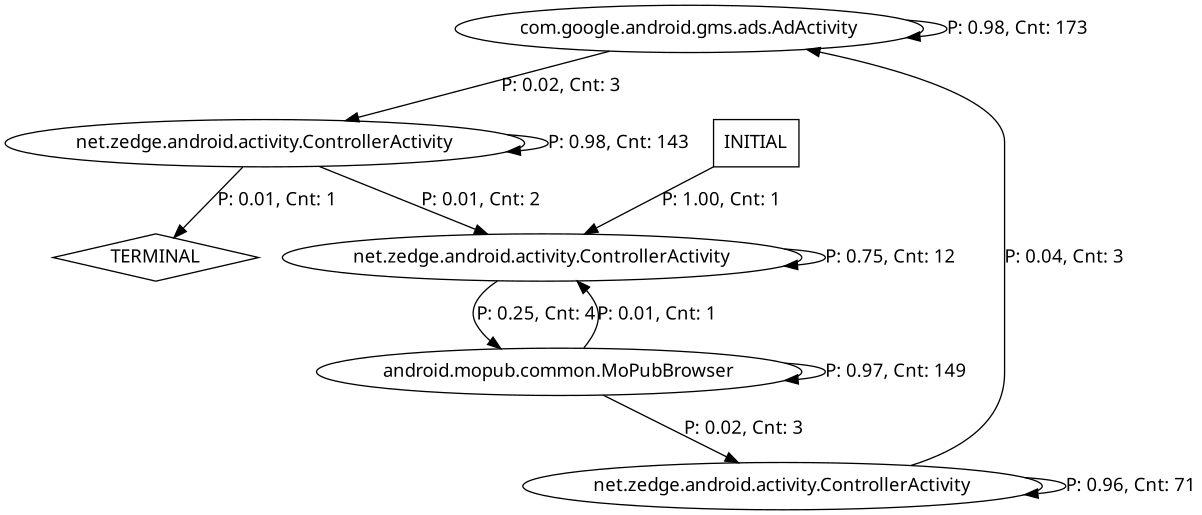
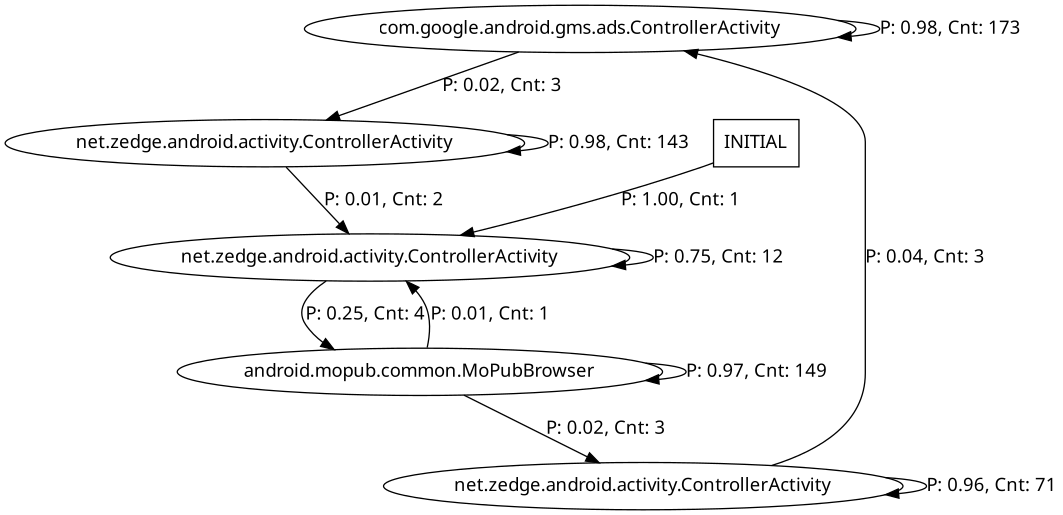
node "com.google.android.gms.ads.AdActivity": label "com.google.android.gms.ads.AdActivity" -> "com.google.android.gms.ads.ControllerActivity"
node "TERMINAL": removed
